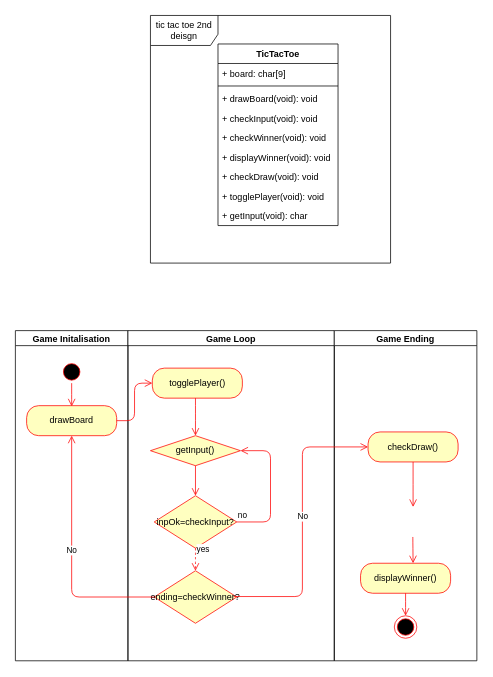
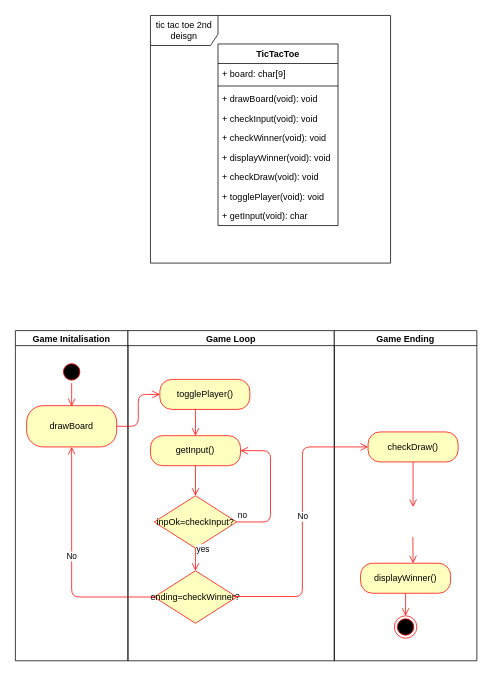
node "togglePlayer()": moved (197, 383) -> (205, 394)
node "drawBoard": size 90x30 -> 90x41
node "getInput()": shape diamond -> rounded rectangle
edge "inpOk=checkInput?" -> "ending=checkWinner?": style dashed -> solid
